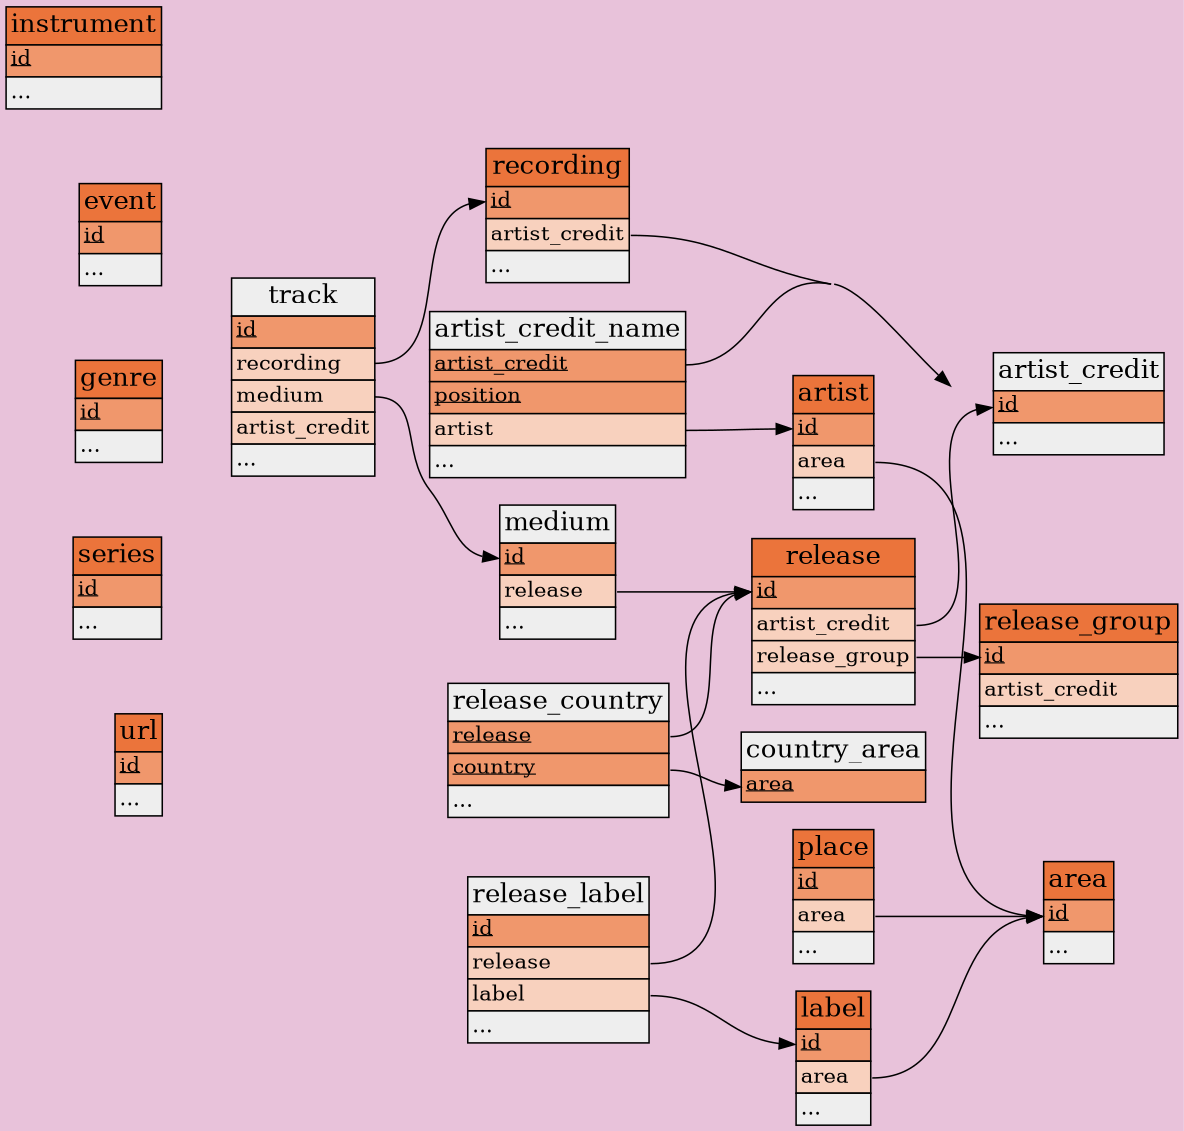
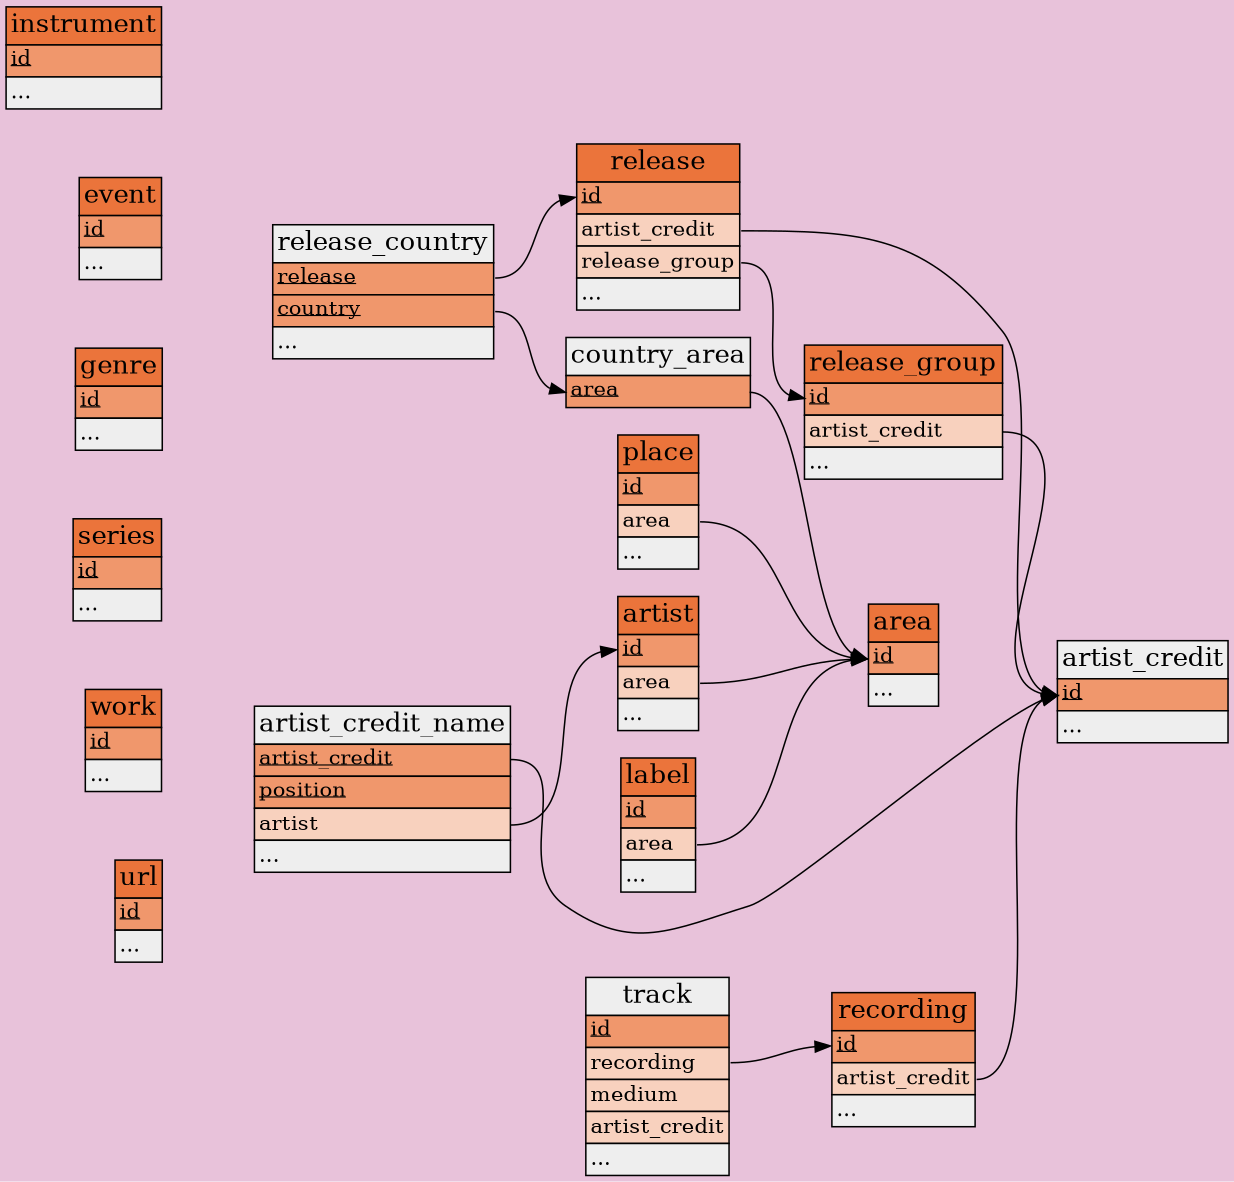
edge "country_area" -> "area": added
edge "release_group" -> "artist_credit": added
node "medium": removed
node "work": added
node "release_label": removed
